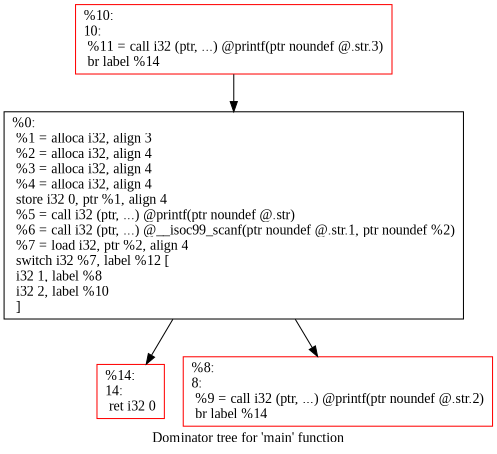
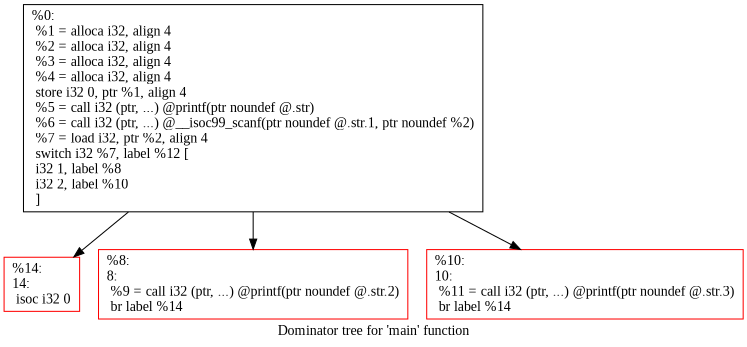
edge "%10:" -> "%0:": reversed
node "%0:": text "%1 = alloca i32, align 3" -> "%1 = alloca i32, align 4"
node "%14:": text "ret i32 0" -> "isoc i32 0"
